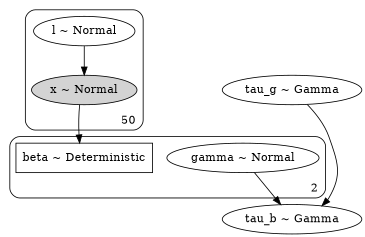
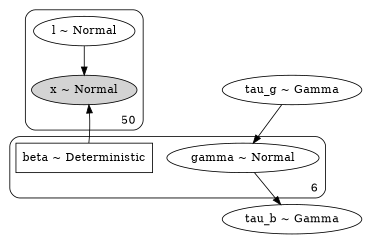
edge "x ~ Normal" -> "beta ~ Deterministic": reversed
edge "tau_g ~ Gamma" -> "tau_b ~ Gamma": now "tau_g ~ Gamma" -> "gamma ~ Normal"
cluster "2": label "2" -> "6"
